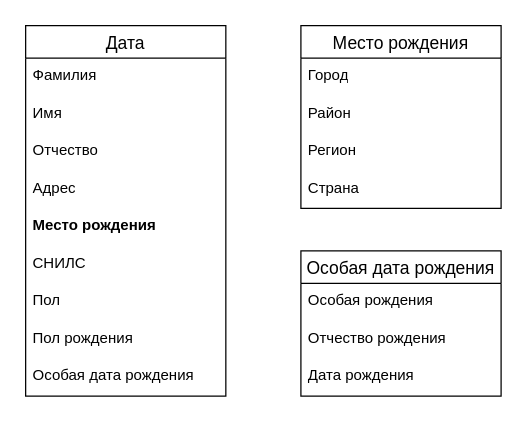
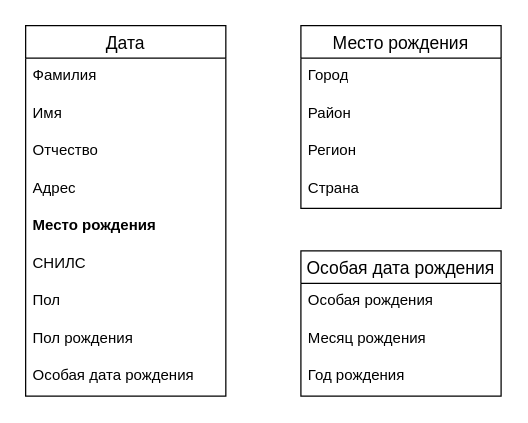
node "Отчество рождения": label "Отчество рождения" -> "Месяц рождения"
node "Дата рождения": label "Дата рождения" -> "Год рождения"
